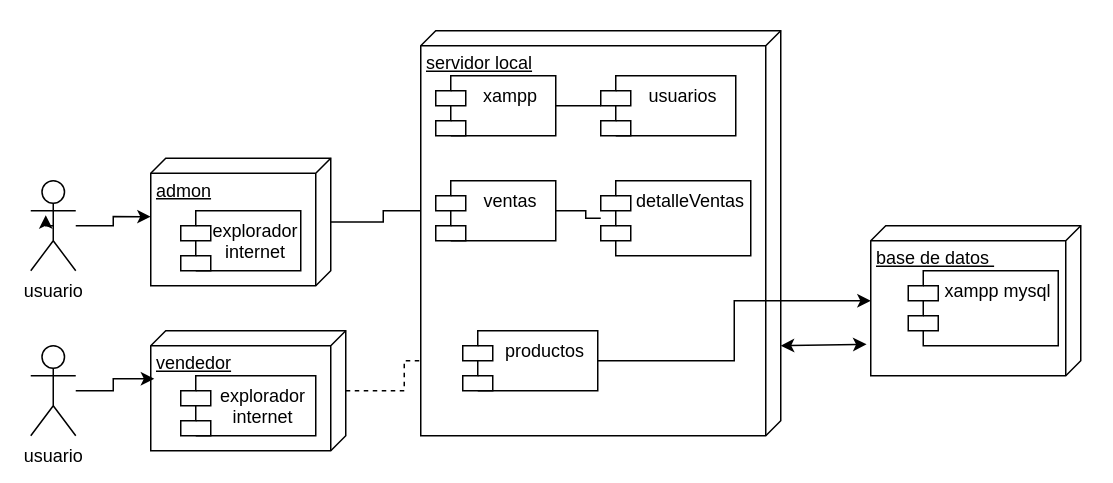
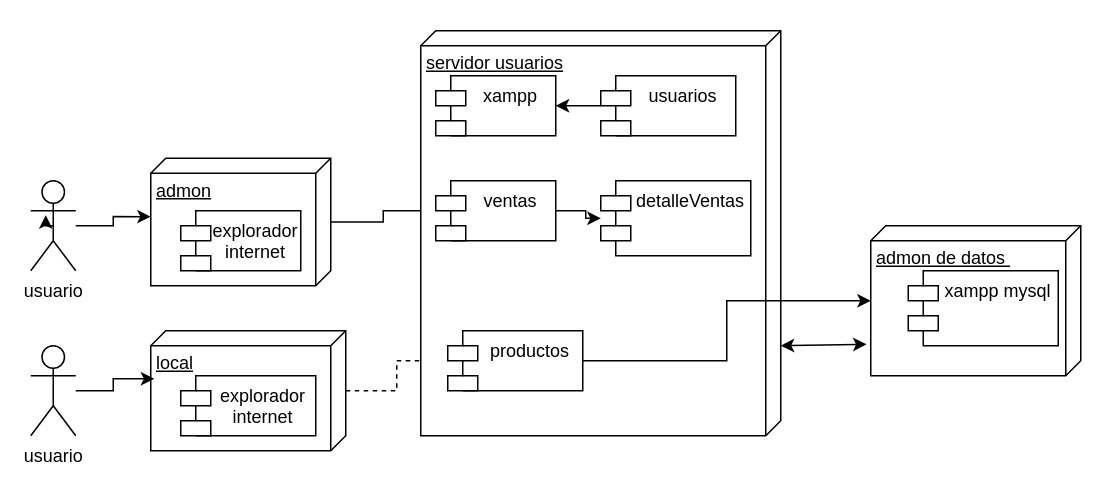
node "servidor local": label "servidor local" -> "servidor usuarios"
edge "xampp" -- "usuarios": arrowhead none -> classic
edge "ventas" -- "detalleVentas": arrowhead none -> classic
node "base de datos": label "base de datos" -> "admon de datos"
node "productos": moved (530, 361) -> (515, 361)
node "vendedor": label "vendedor" -> "local"
